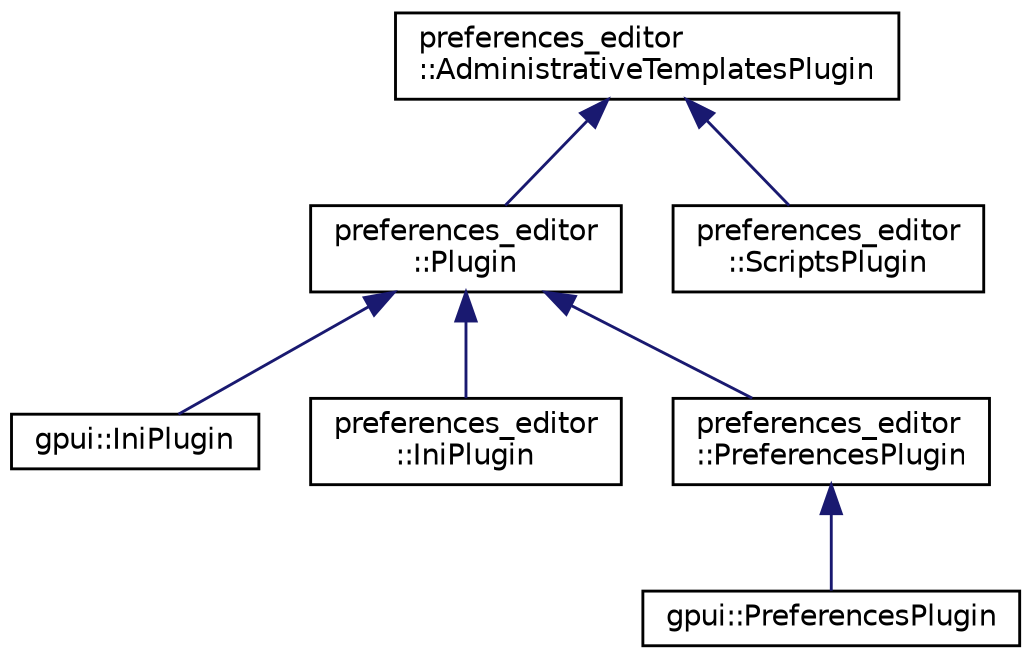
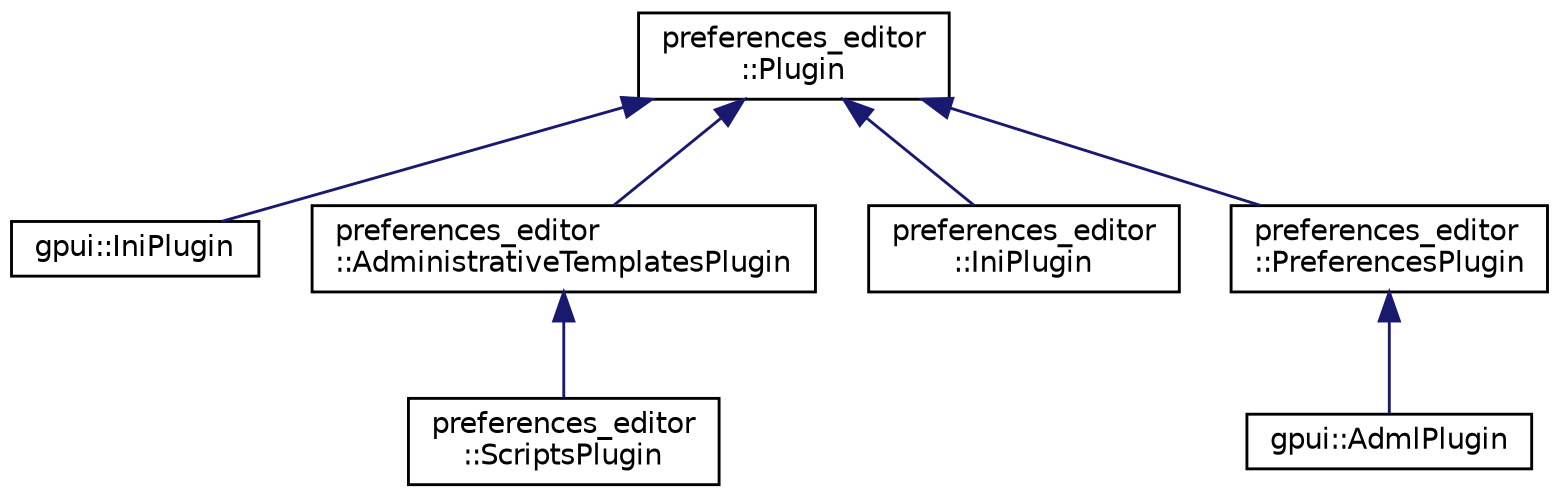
edge "preferences_editor ::Plugin" -> "preferences_editor ::AdministrativeTemplatesPlugin": reversed
node "gpui::PreferencesPlugin": label "gpui::PreferencesPlugin" -> "gpui::AdmlPlugin"
